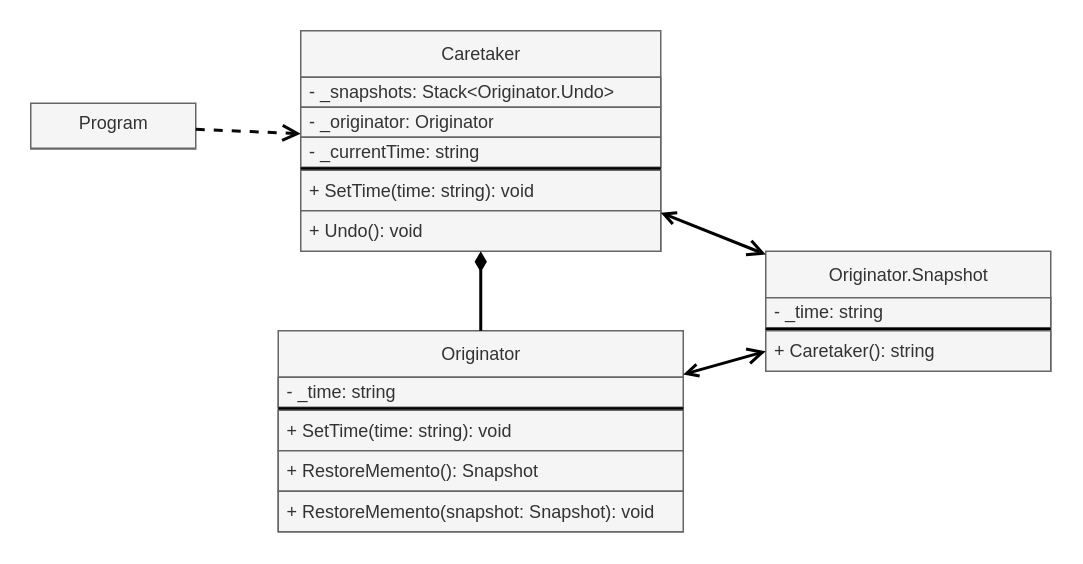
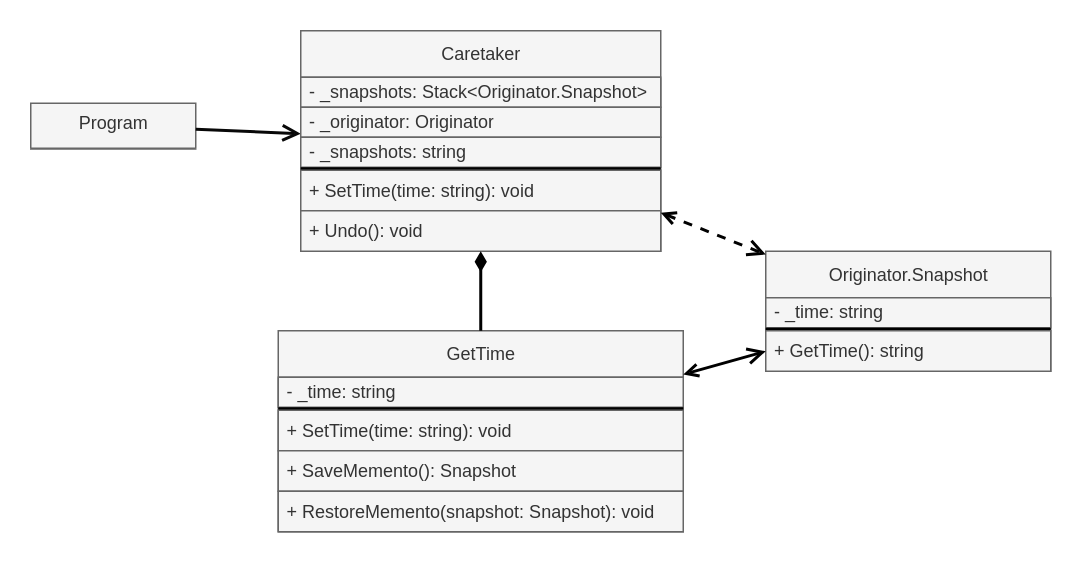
node "- _snapshots: Stack<Originator.Undo>": label "- _snapshots: Stack<Originator.Undo>" -> "- _snapshots: Stack<Originator.Snapshot>"
edge "Program" -> "Caretaker": style dashed -> solid
node "- _currentTime: string": label "- _currentTime: string" -> "- _snapshots: string"
edge "Caretaker" -- "Originator.Snapshot": style solid -> dashed
node "+ Caretaker(): string": label "+ Caretaker(): string" -> "+ GetTime(): string"
node "Originator": label "Originator" -> "GetTime"
node "+ RestoreMemento(): Snapshot": label "+ RestoreMemento(): Snapshot" -> "+ SaveMemento(): Snapshot"
